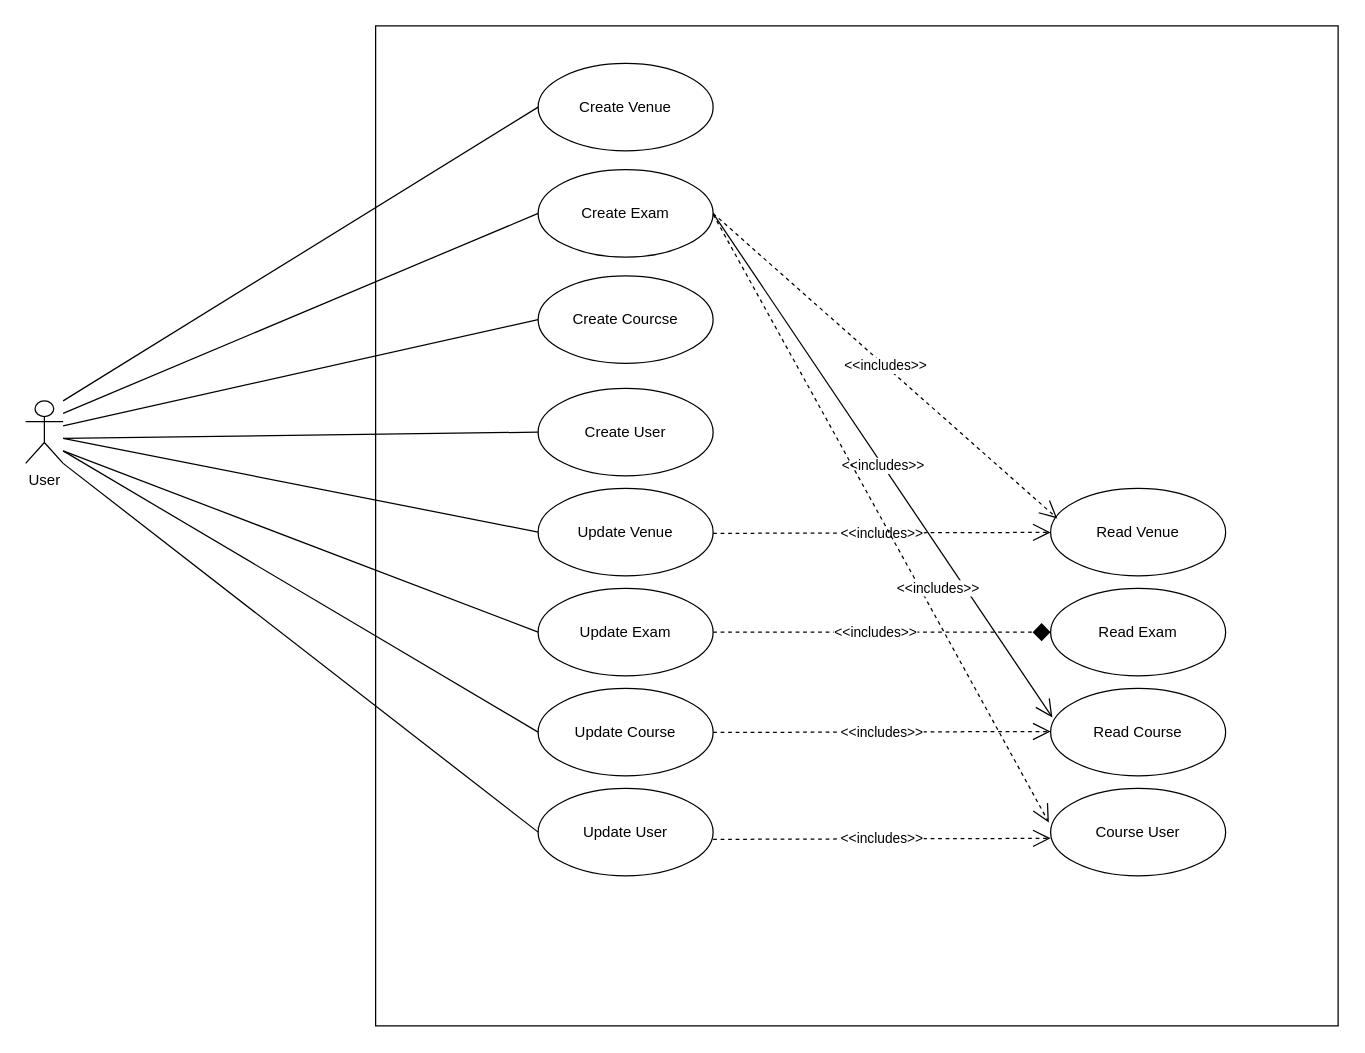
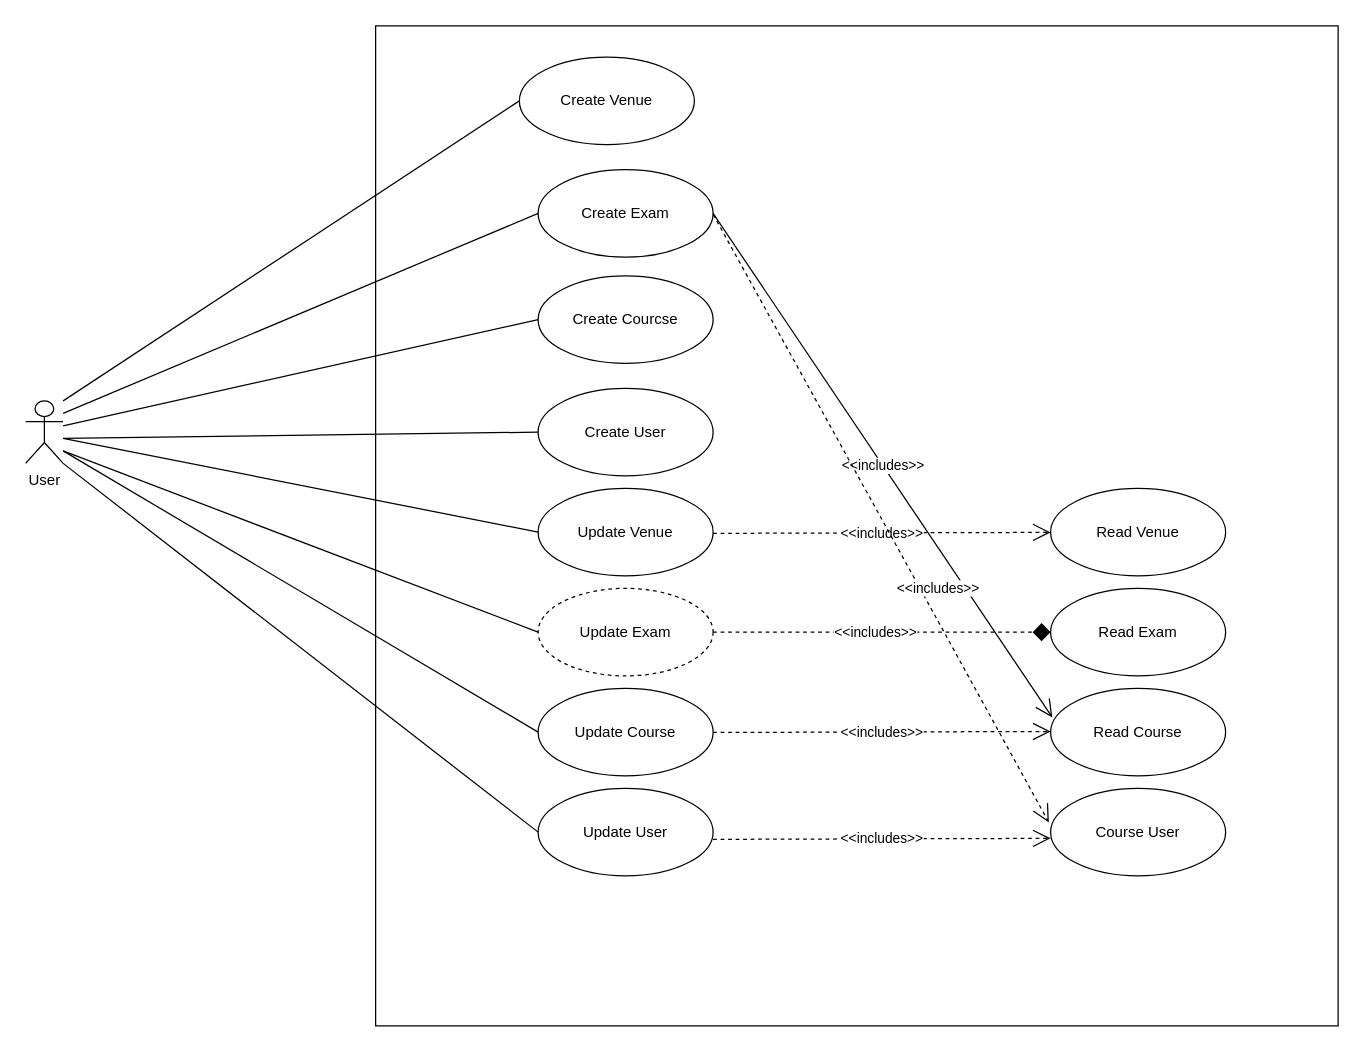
node "Create Venue": moved (626, 107) -> (607, 101)
edge "Create Exam" -> "Read Venue": removed, label "<<includes>>"
node "Update Exam": style solid -> dashed
